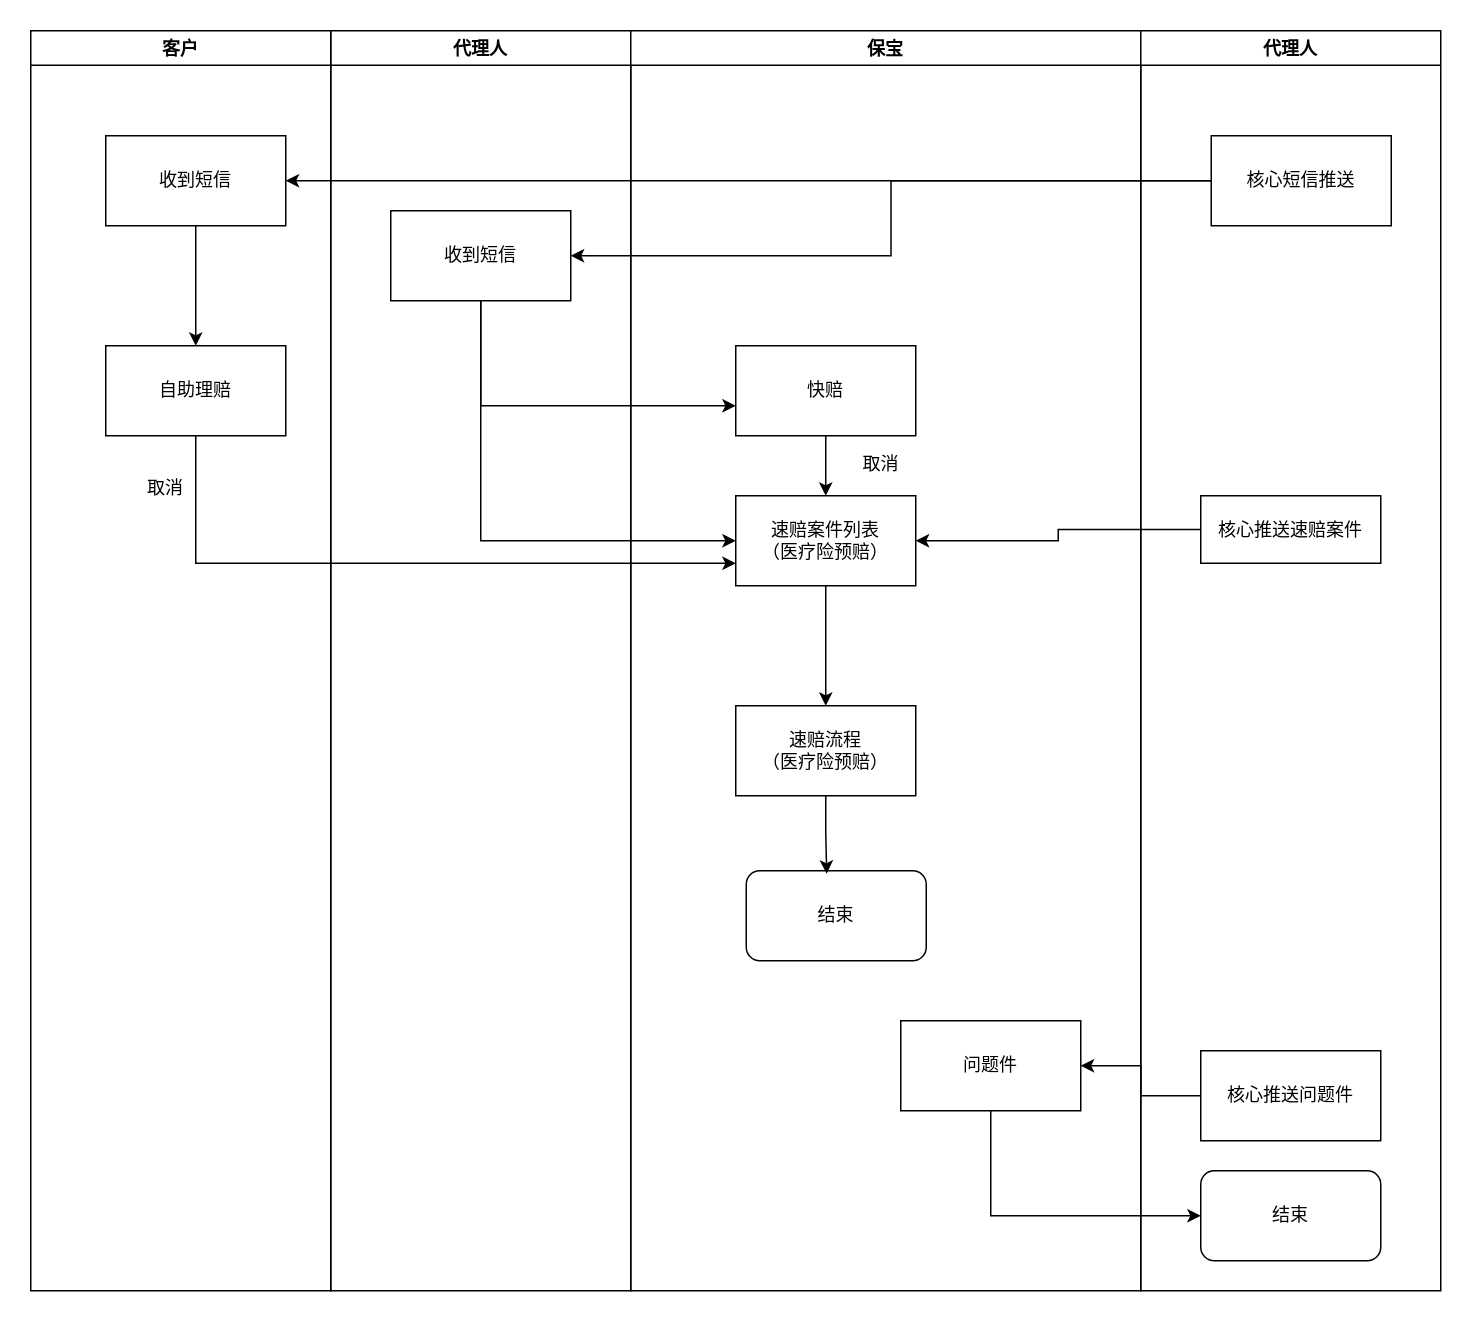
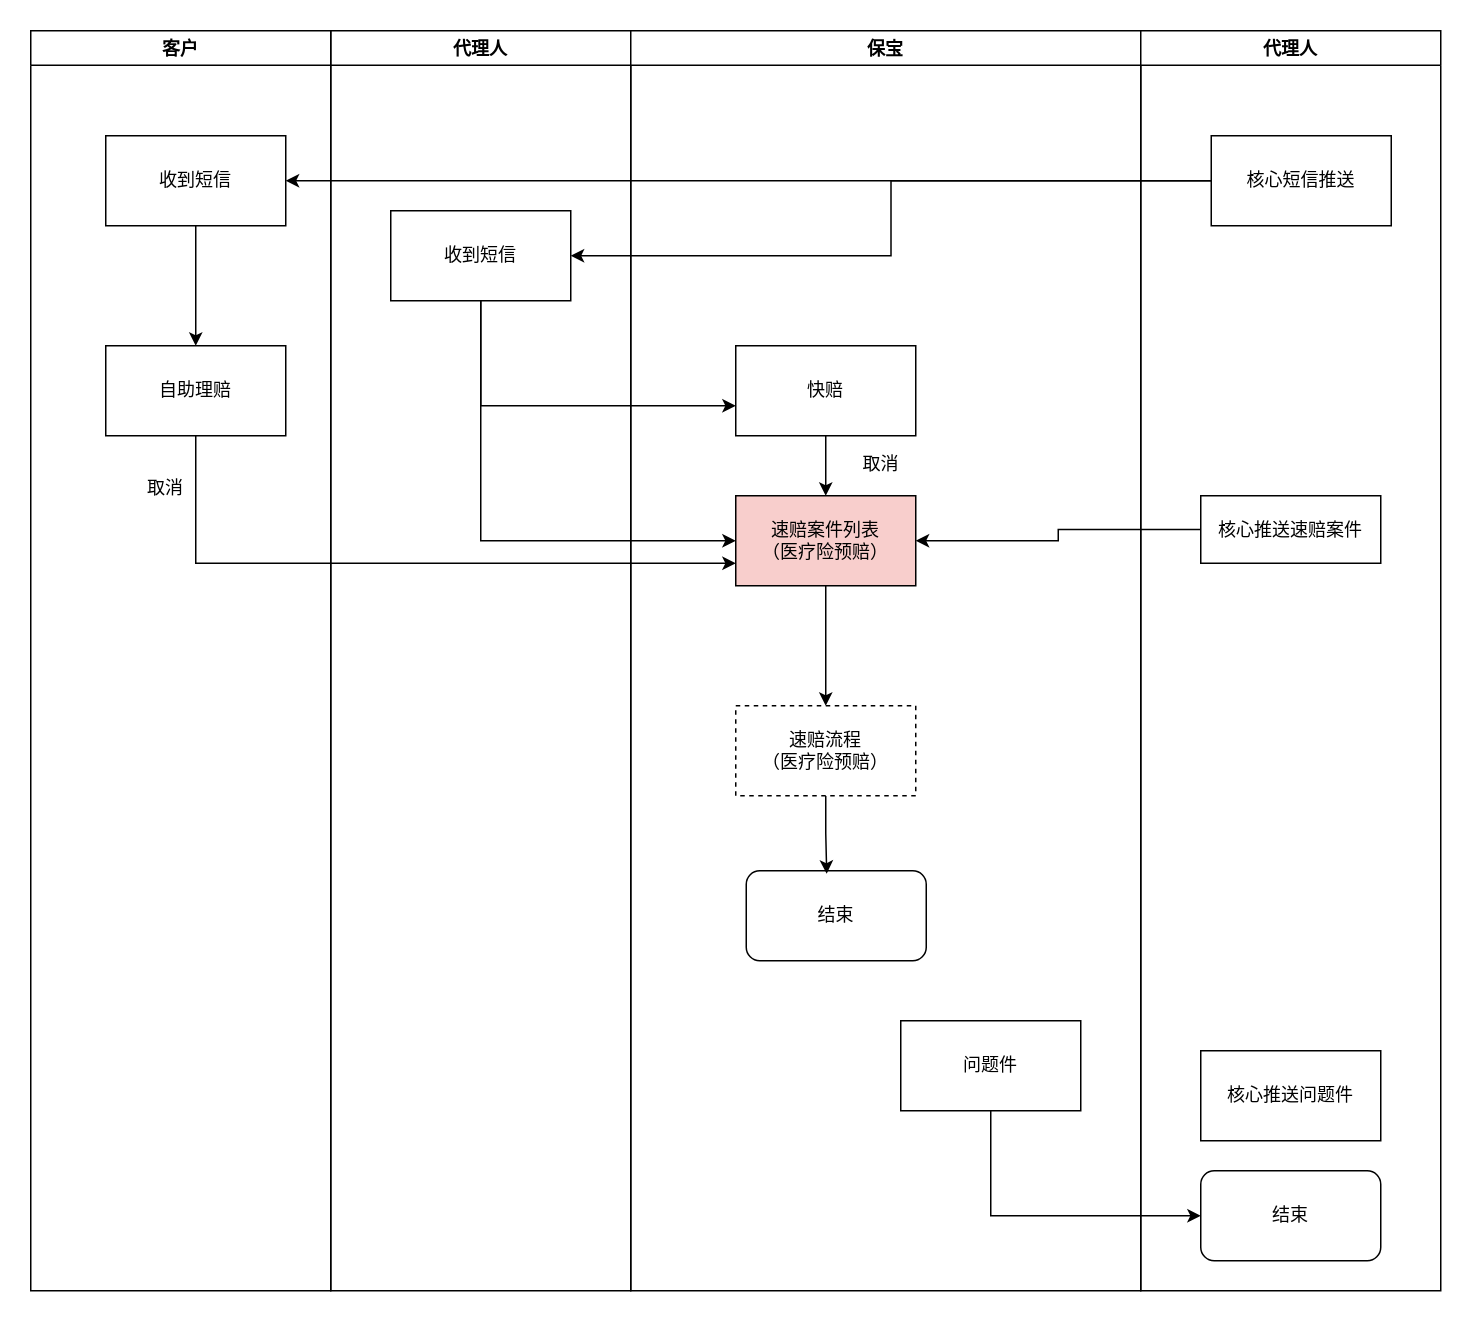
node "速赔案件列表 （医疗险预赔）": fillcolor #ffffff -> #f8cecc
node "速赔流程 （医疗险预赔）": style solid -> dashed
edge "核心推送问题件" -> "问题件": removed
